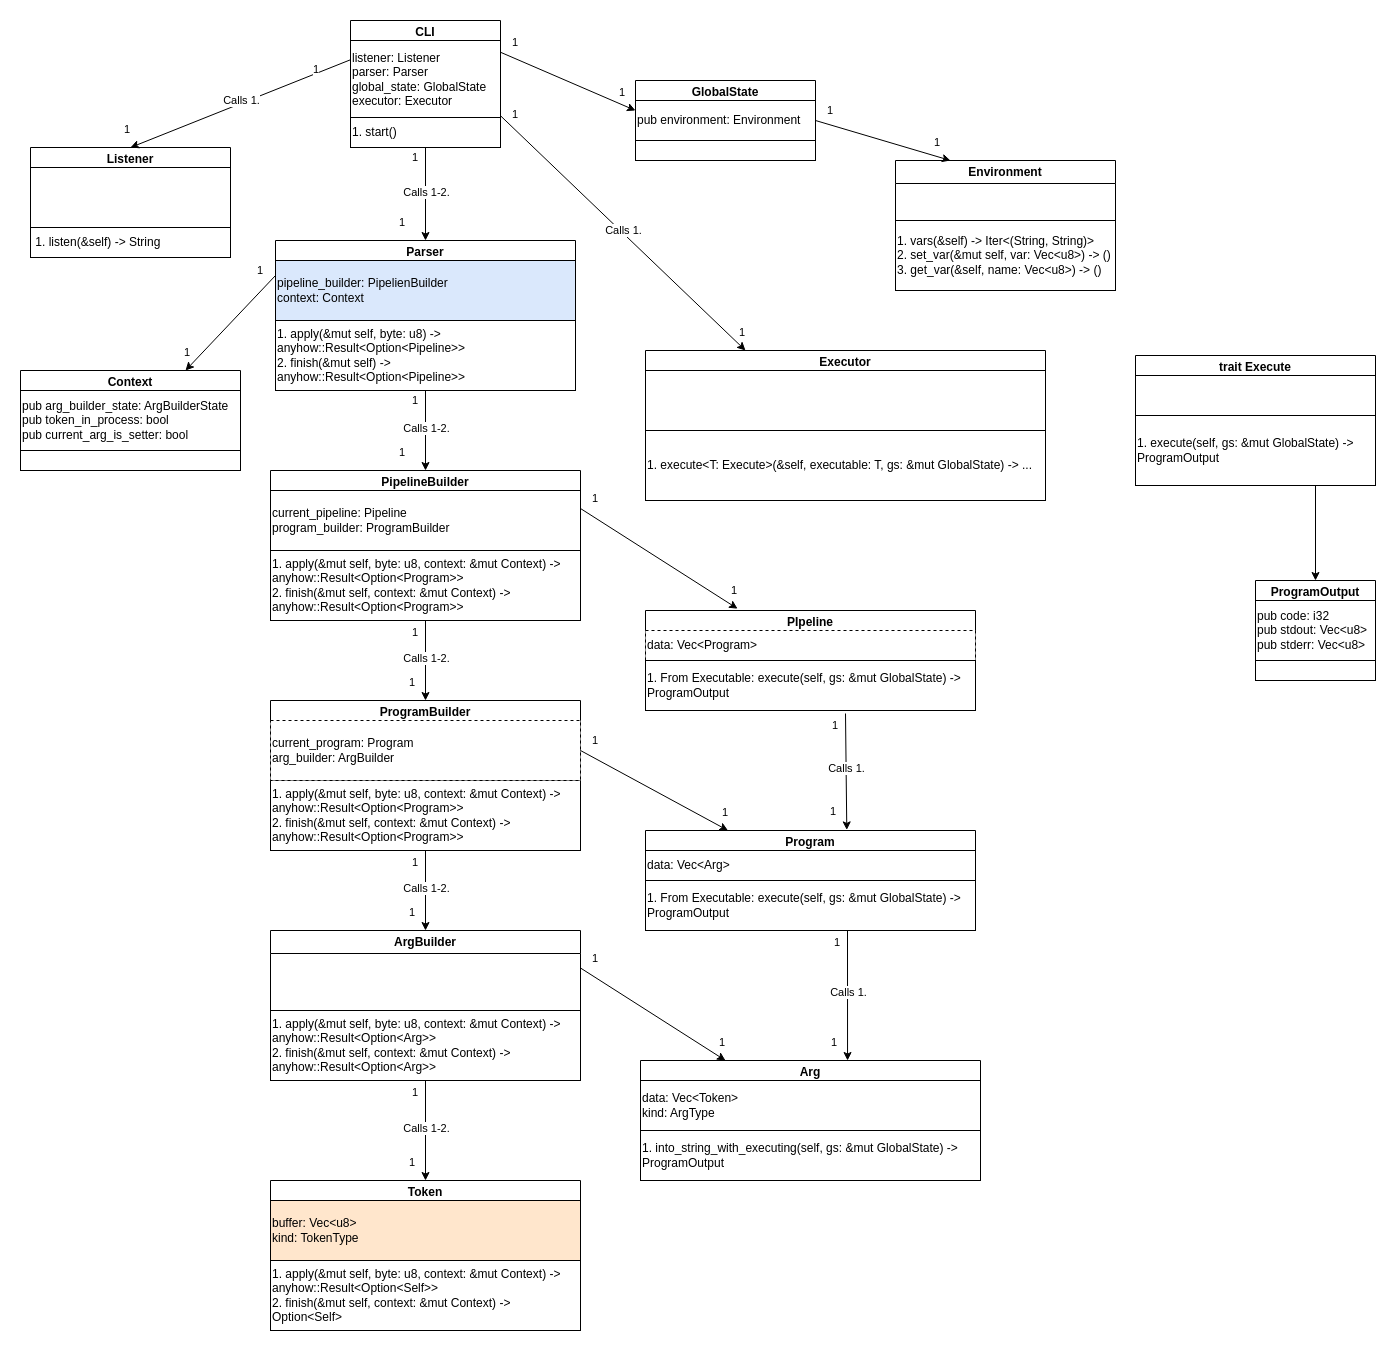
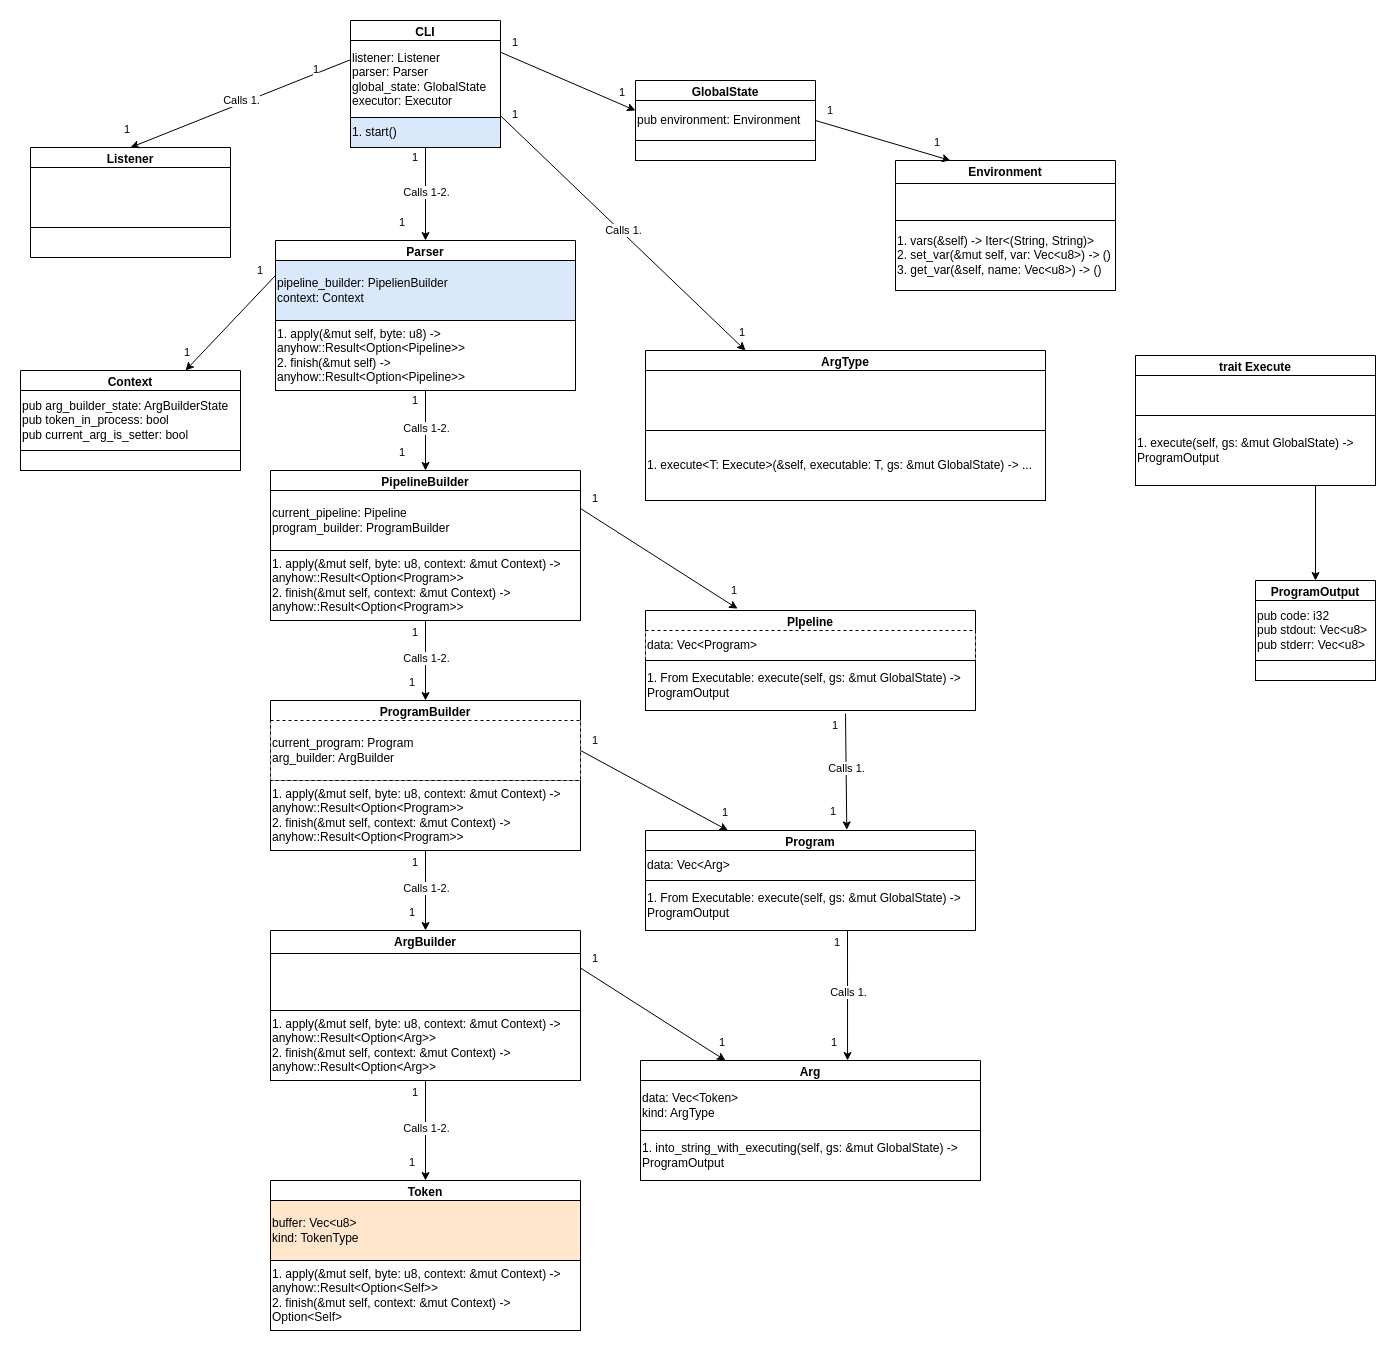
node "1. start()": fillcolor #ffffff -> #dae8fc
node "1. listen(&self) -> String": removed
node "Executor": label "Executor" -> "ArgType"
